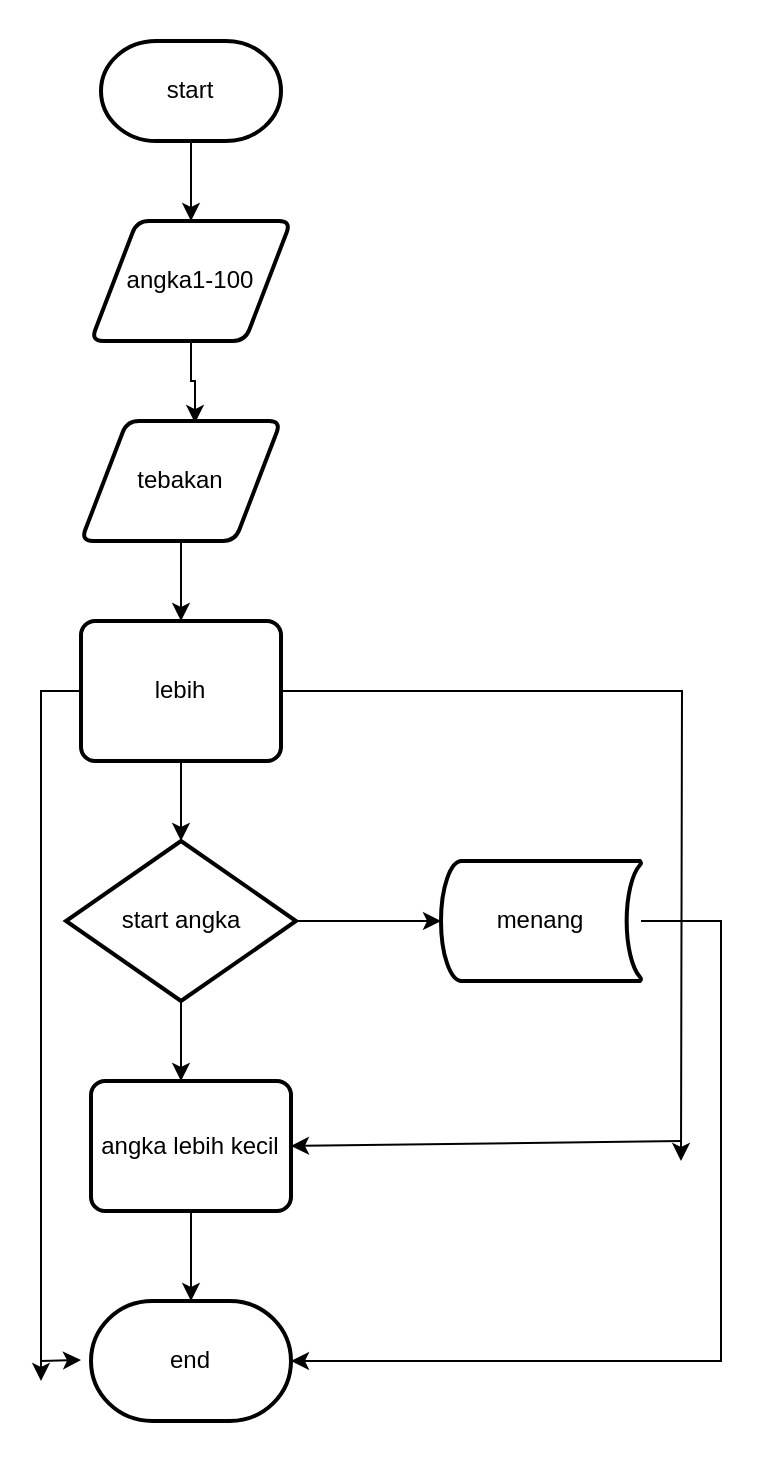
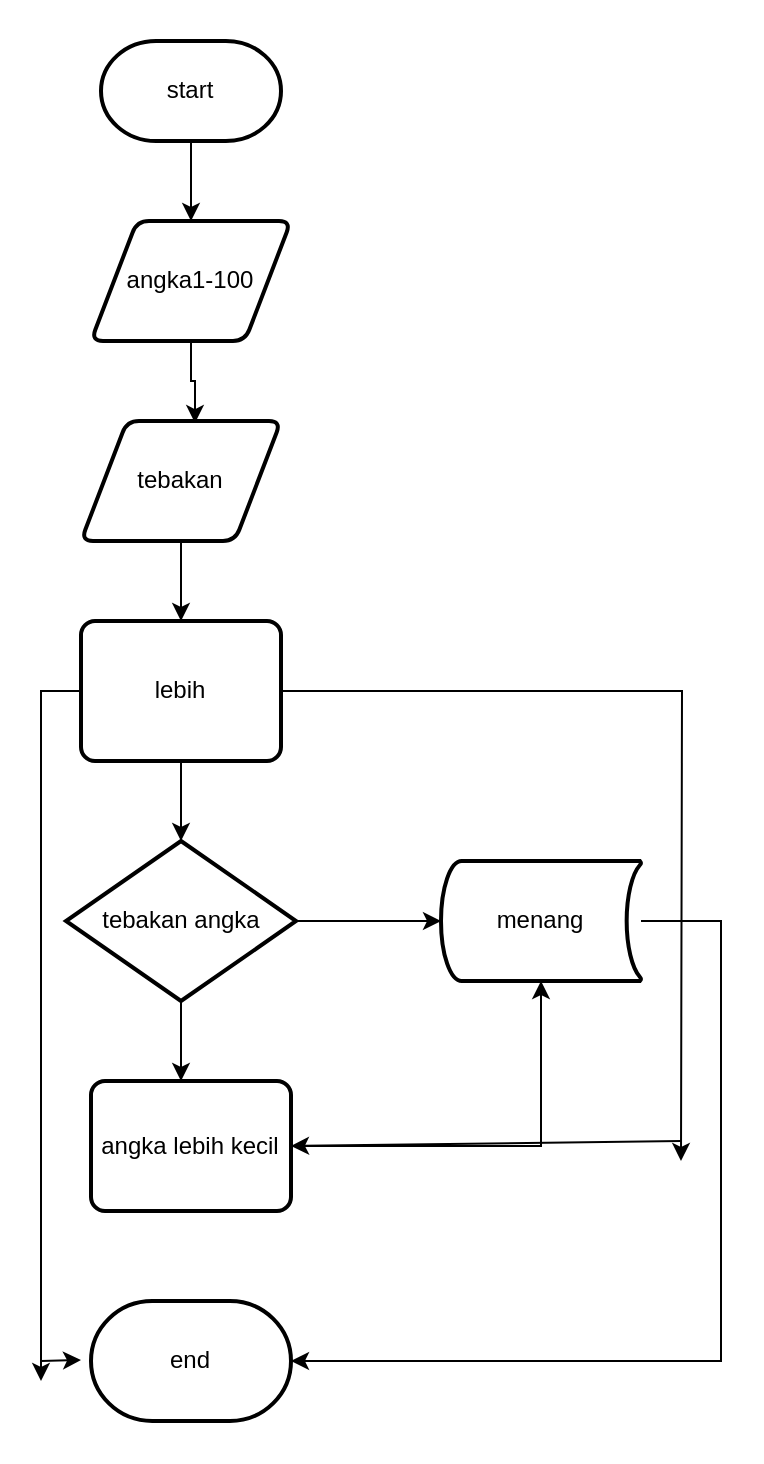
node "start angka": label "start angka" -> "tebakan angka"
edge "angka lebih kecil" -> "end": now "angka lebih kecil" -> "menang"
